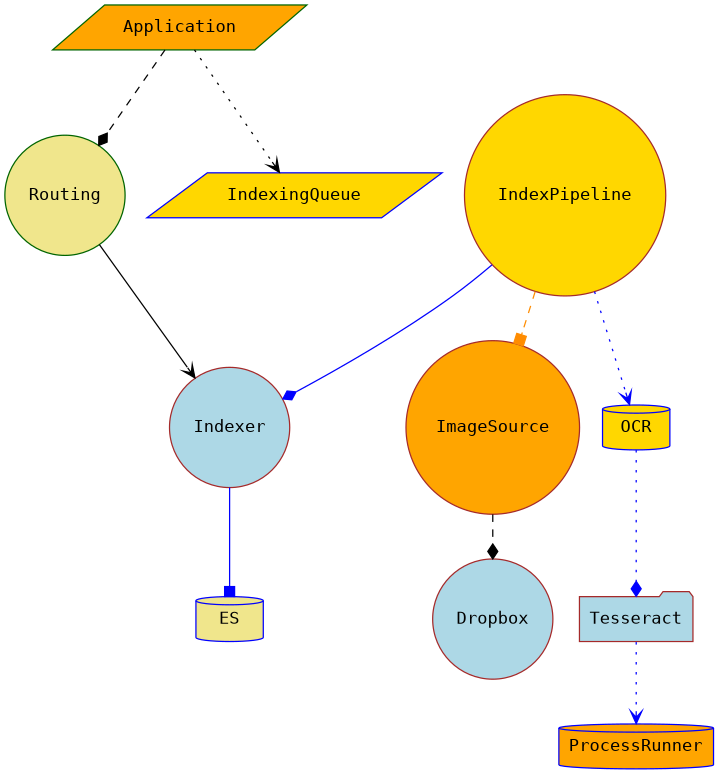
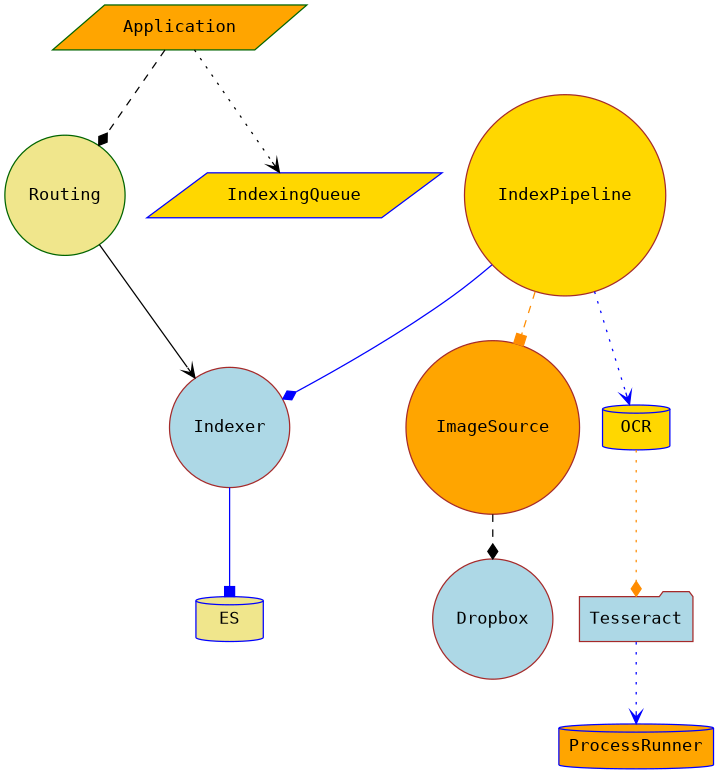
edge "OCR" -> "Tesseract": color blue -> darkorange
